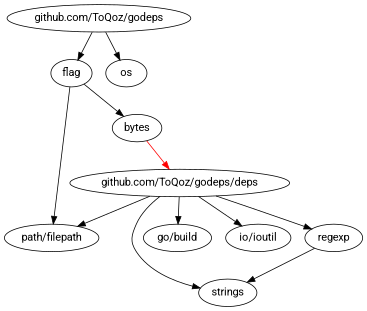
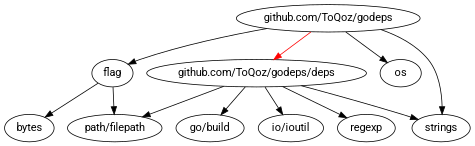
edge "bytes" -> "github.com/ToQoz/godeps/deps": now "github.com/ToQoz/godeps" -> "github.com/ToQoz/godeps/deps"
edge "regexp" -> "strings": now "github.com/ToQoz/godeps" -> "strings"
